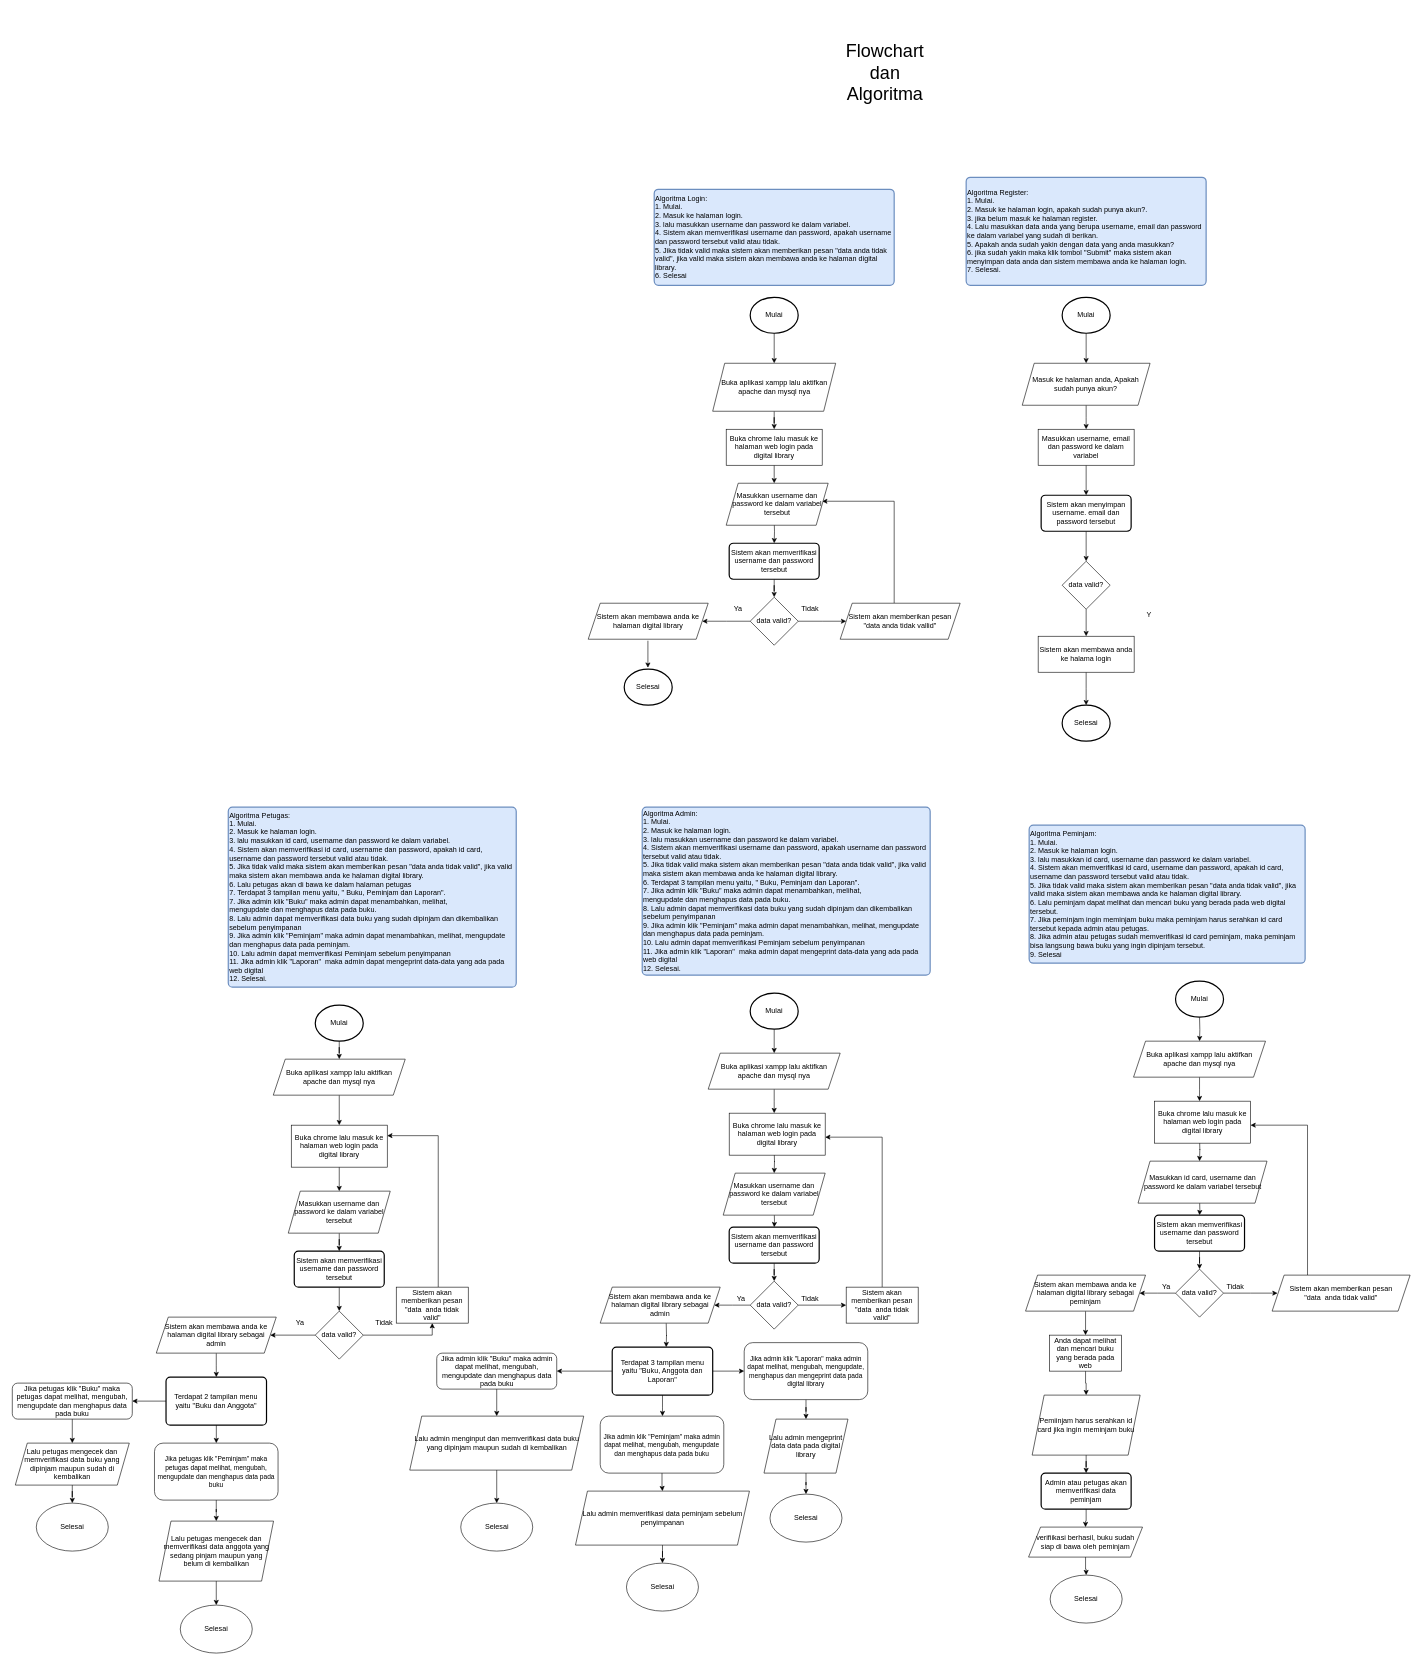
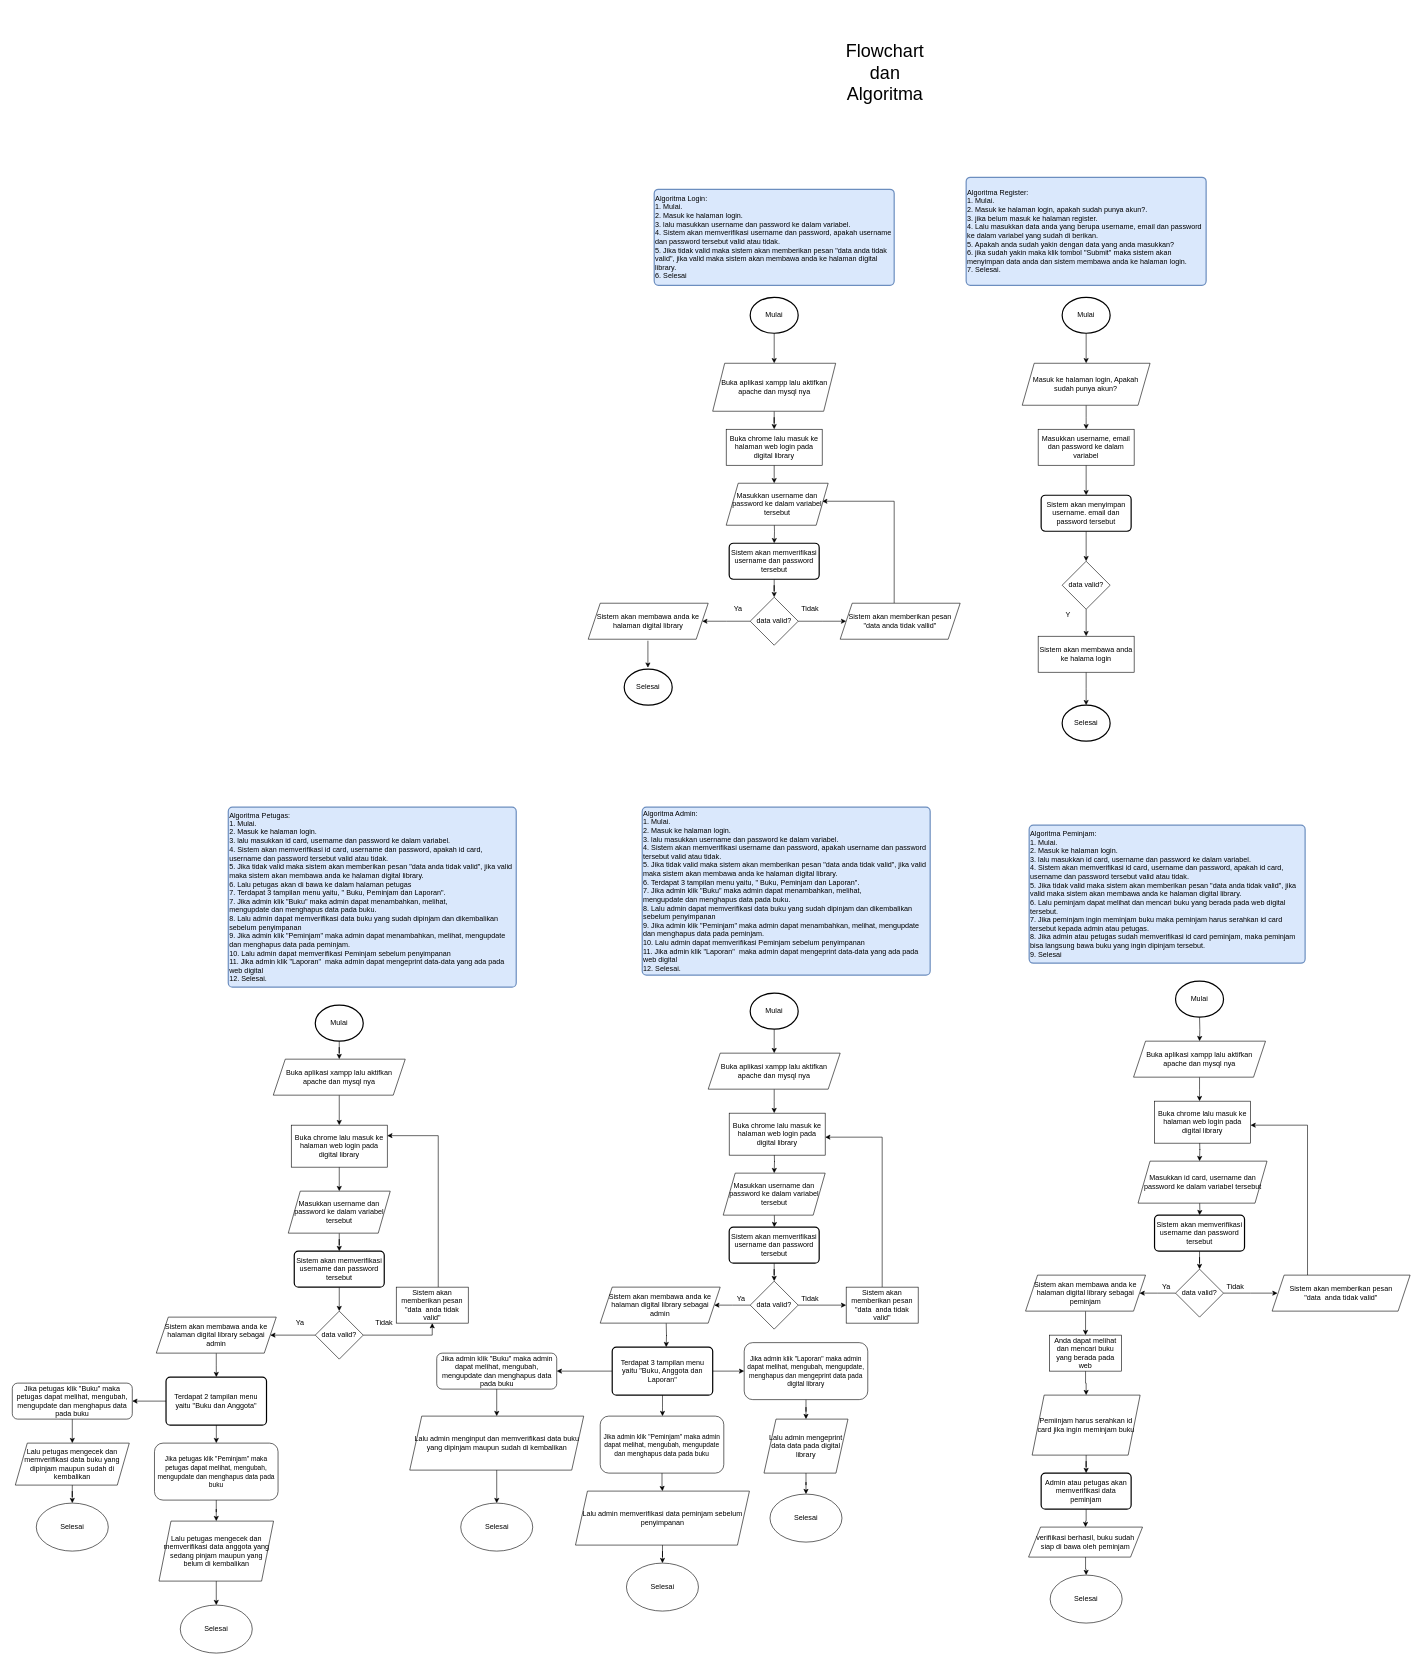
node "Masuk ke halaman anda, Apakah sudah punya akun?": label "Masuk ke halaman anda, Apakah sudah punya akun?" -> "Masuk ke halaman login, Apakah sudah punya akun?"
node "Y": moved (1149, 615) -> (1068, 615)
